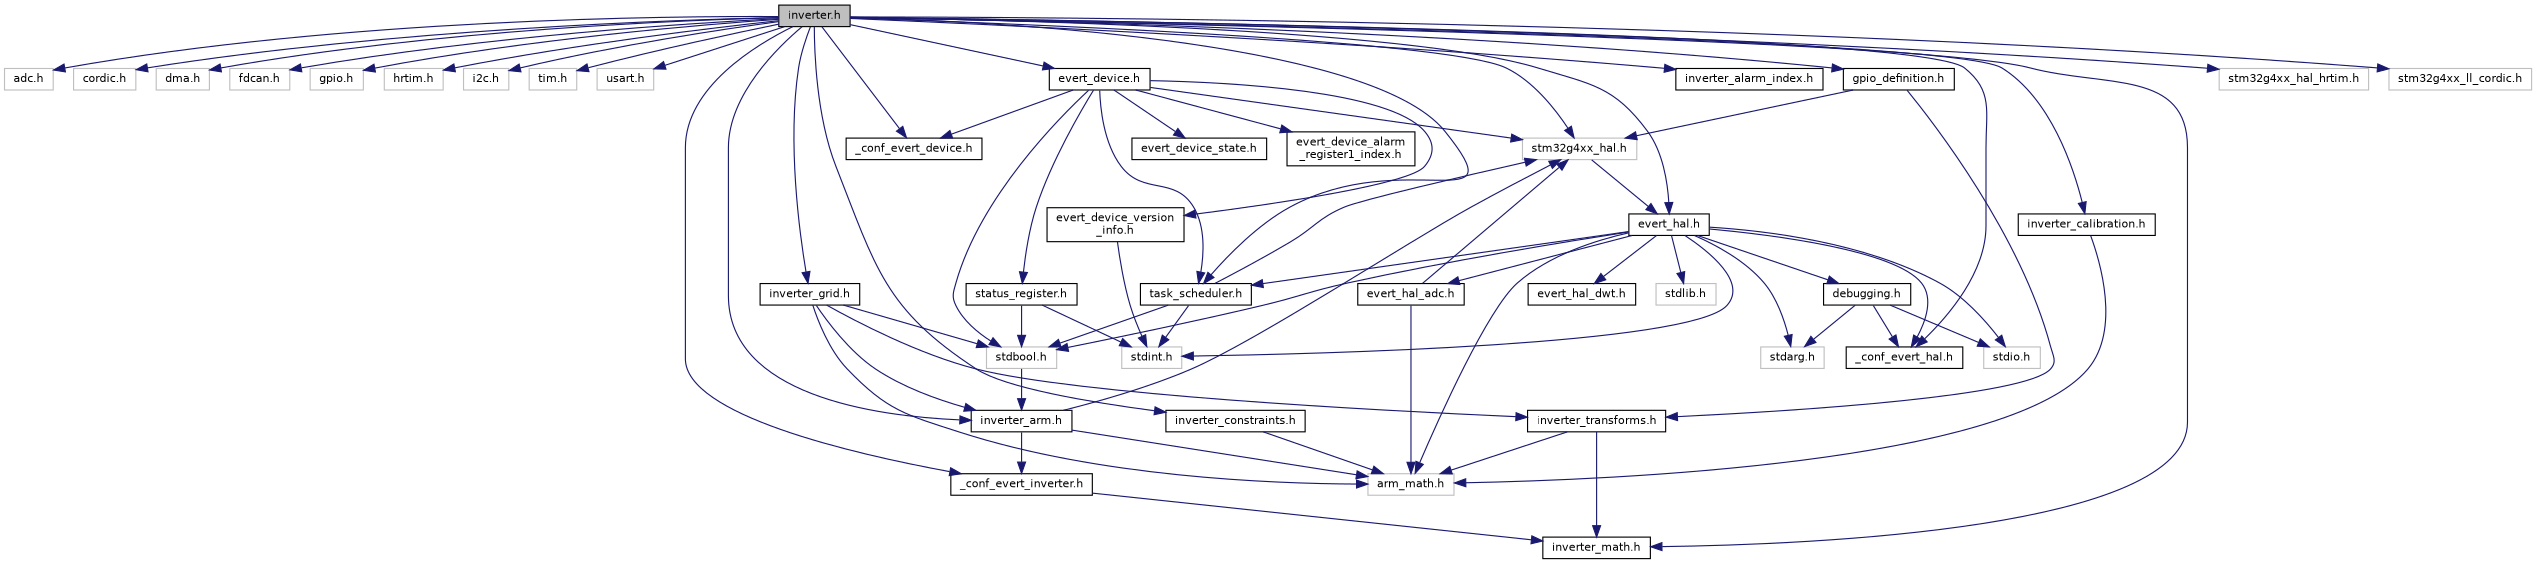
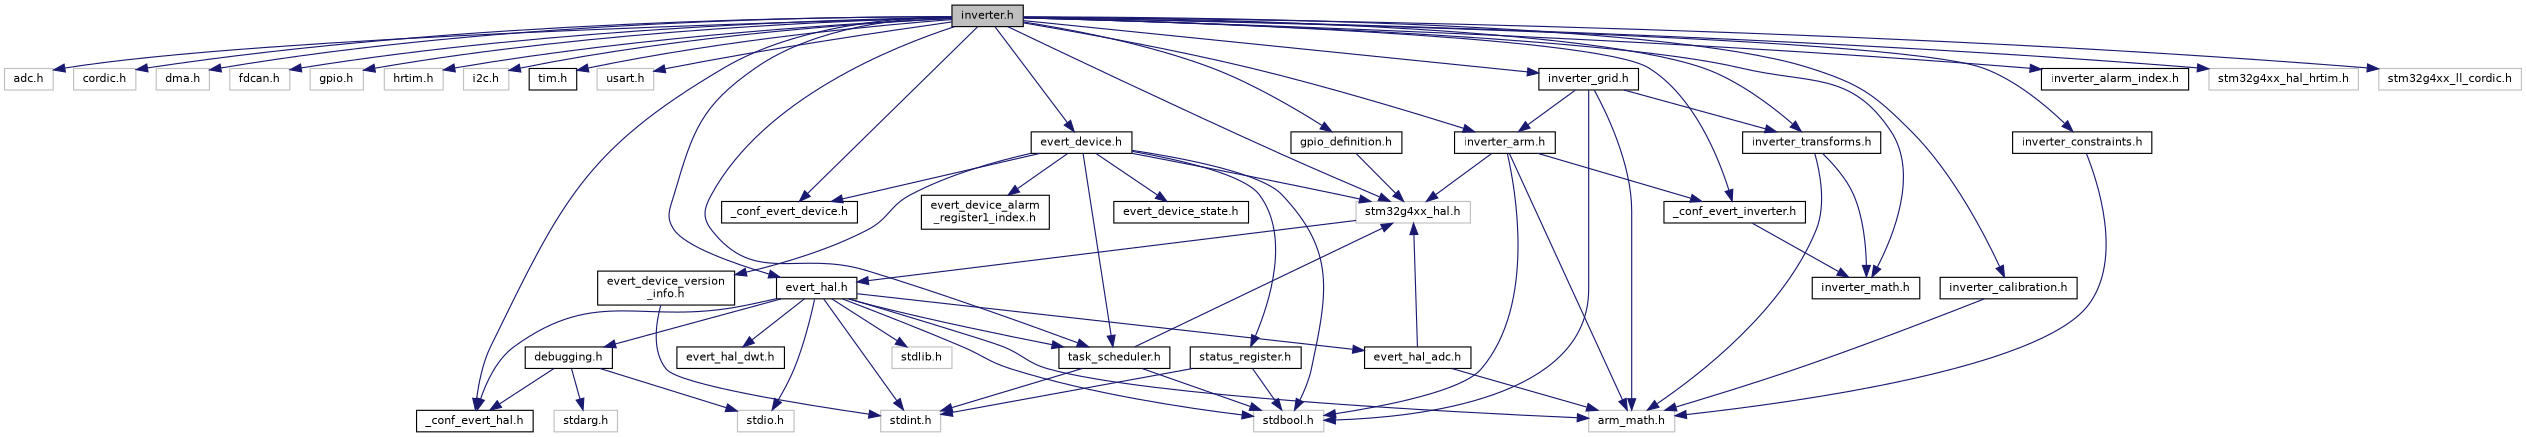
node "tim.h": color grey75 -> black
edge "evert_hal.h" -> "stdarg.h": removed
edge "gpio_definition.h" -> "inverter_transforms.h": now "inverter.h" -> "inverter_transforms.h"
edge "stdbool.h" -> "inverter_arm.h": reversed
